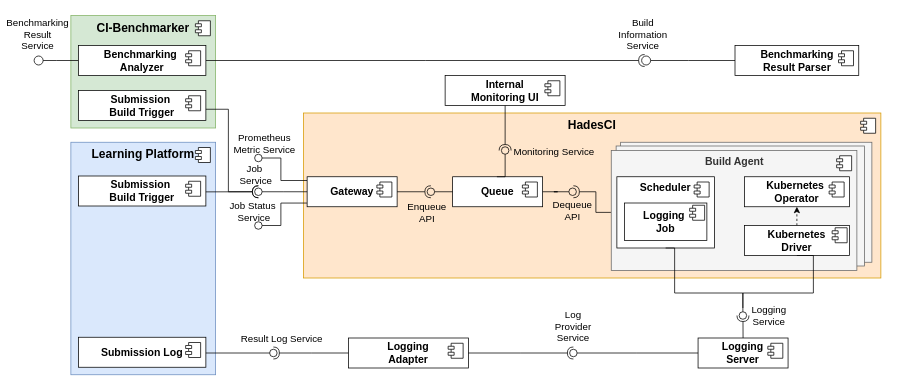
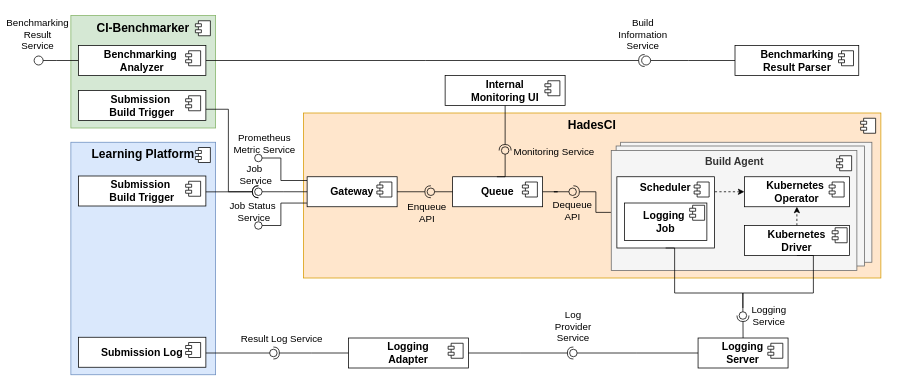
edge "Scheduler" -> "Kubernetes Operator": added
